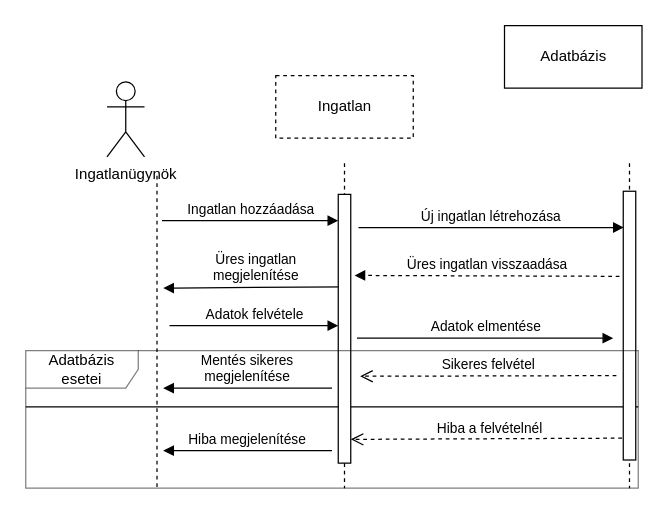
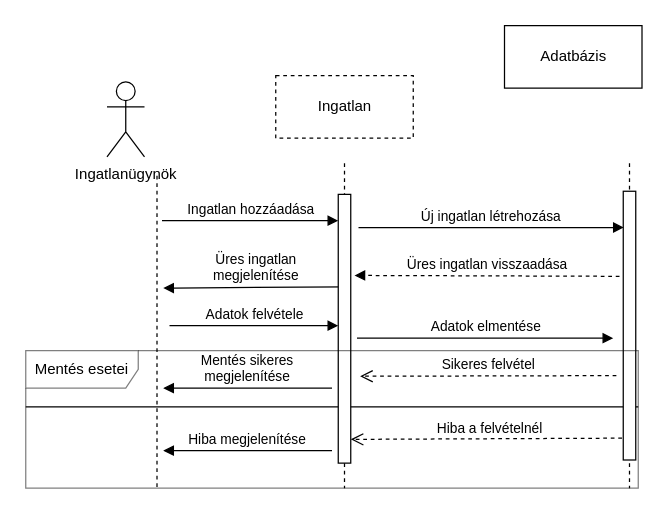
node "Adatbázis esetei": label "Adatbázis esetei" -> "Mentés esetei"
